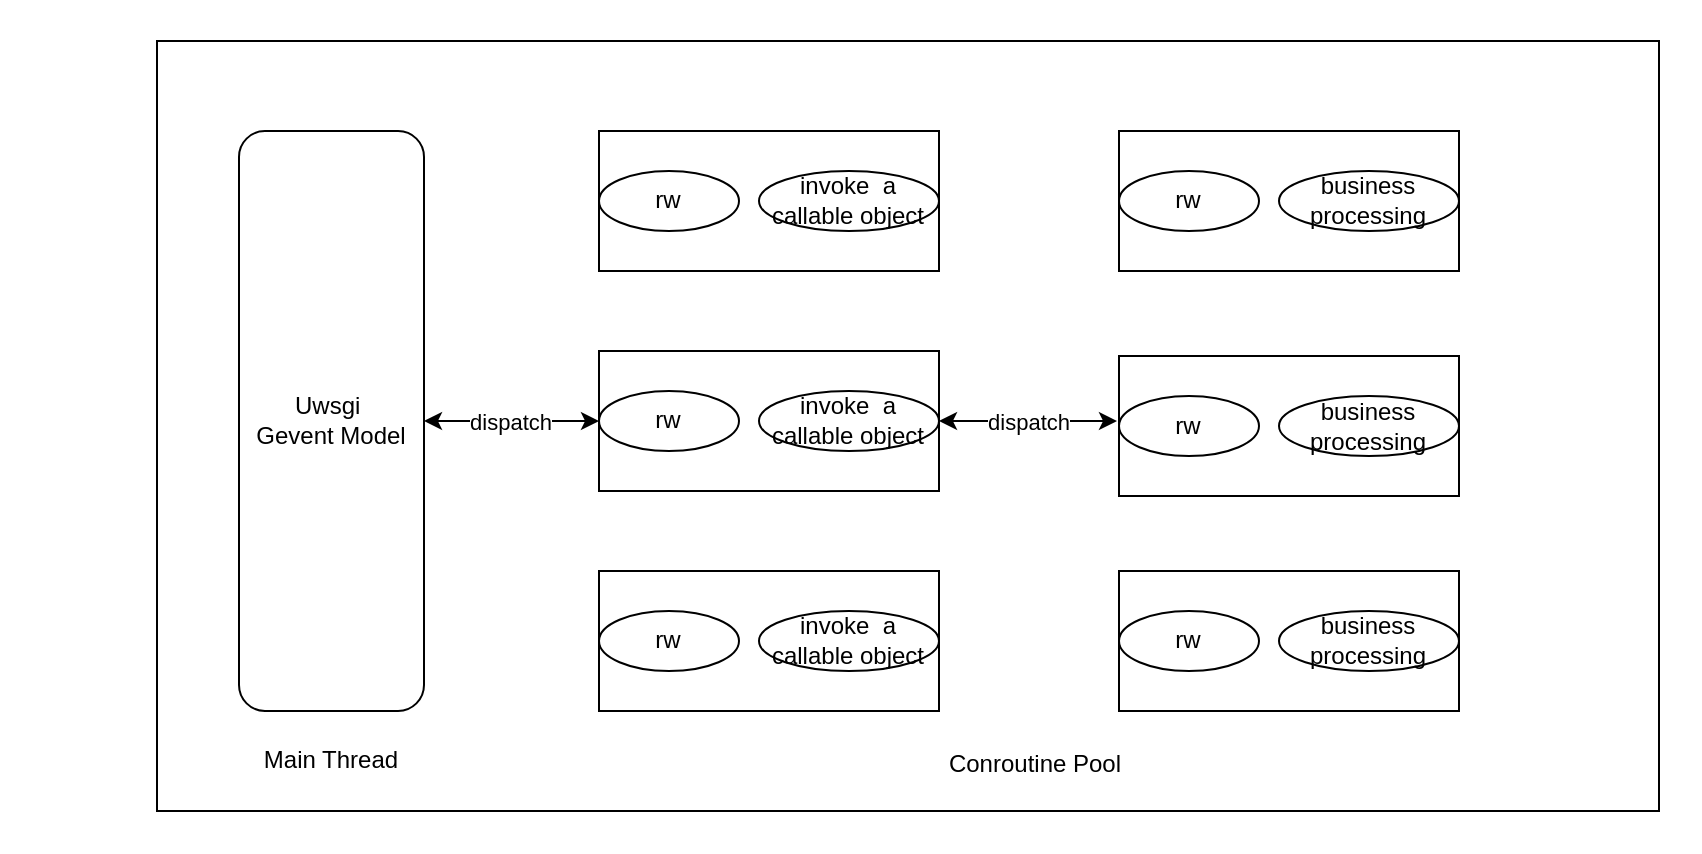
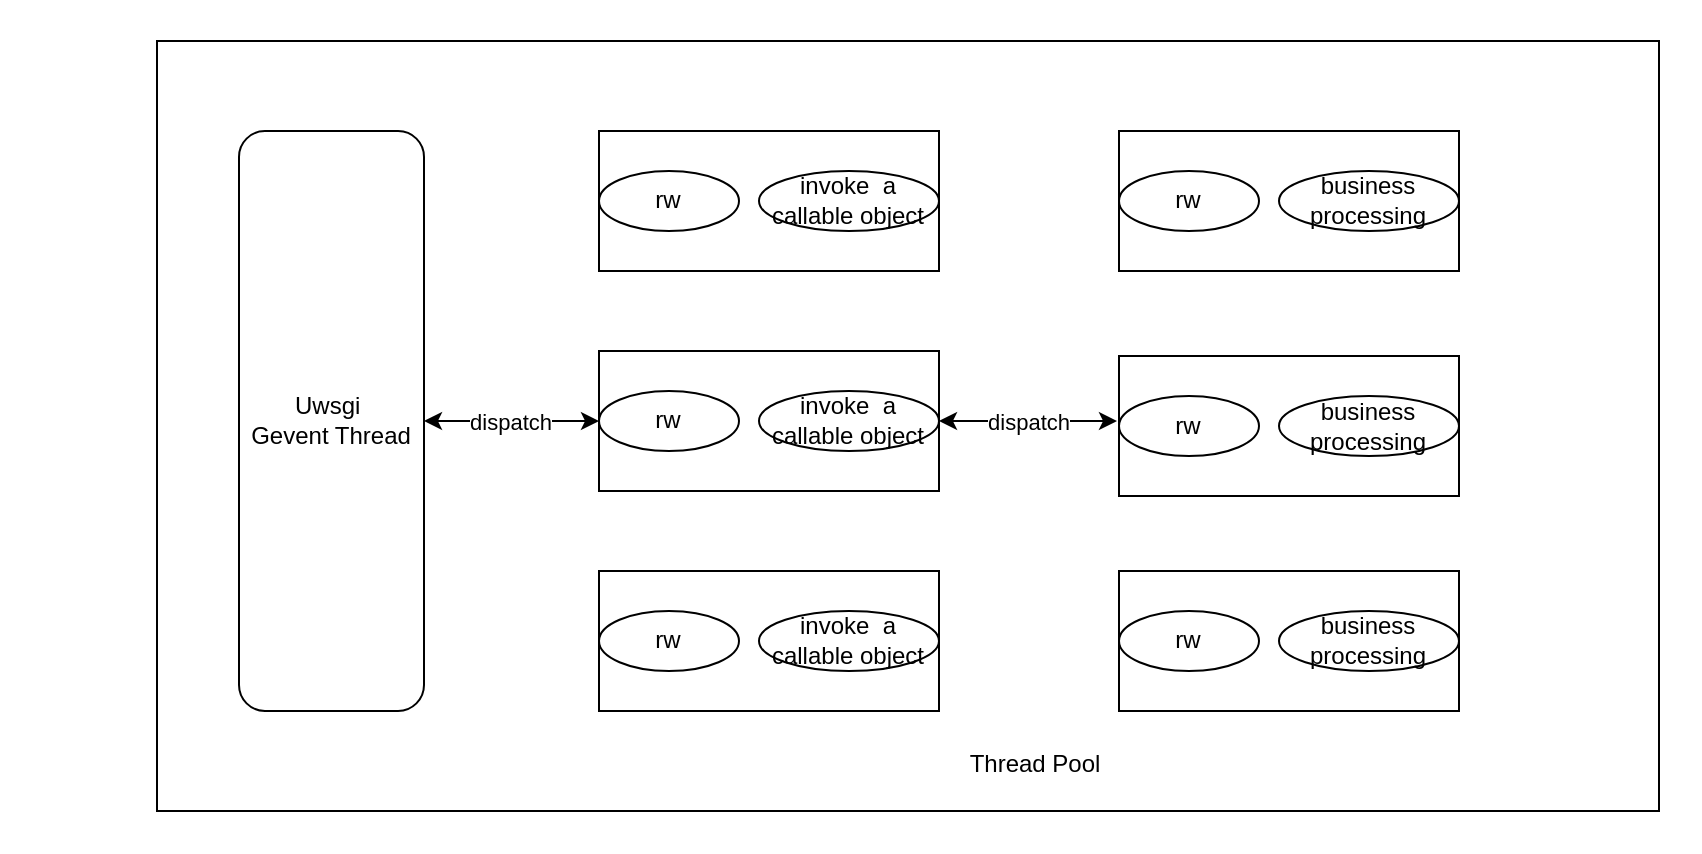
node "Uwsgi Gevent Model": label "Uwsgi Gevent Model" -> "Uwsgi Gevent Thread"
node "Main Thread": removed
node "Conroutine Pool": label "Conroutine Pool" -> "Thread Pool"
